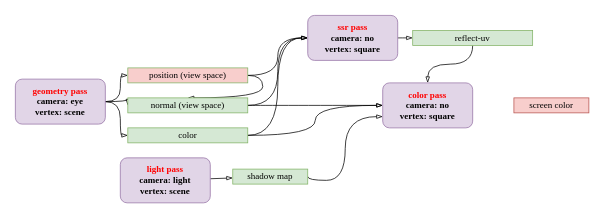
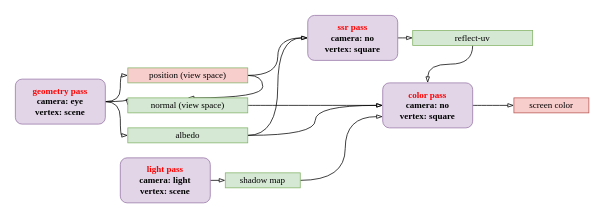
edge "normal (view space)" -> "ssr pass camera: no vertex: square": removed
edge "color pass camera: no vertex: square" -> "screen color": added
node "color": label "color" -> "albedo"
node "shadow map": moved (270, 177) -> (263, 180)
